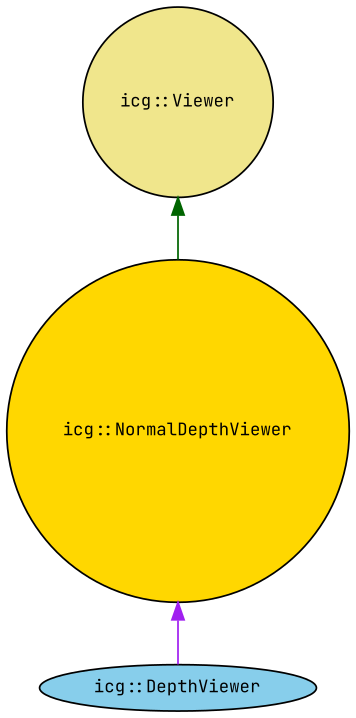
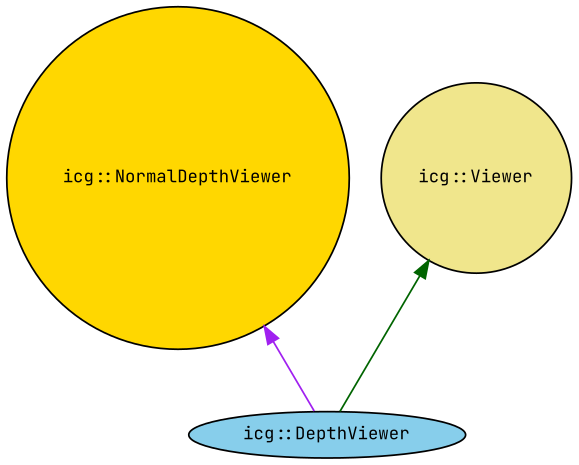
edge "icg::NormalDepthViewer" -> "icg::Viewer": now "icg::DepthViewer" -> "icg::Viewer"
